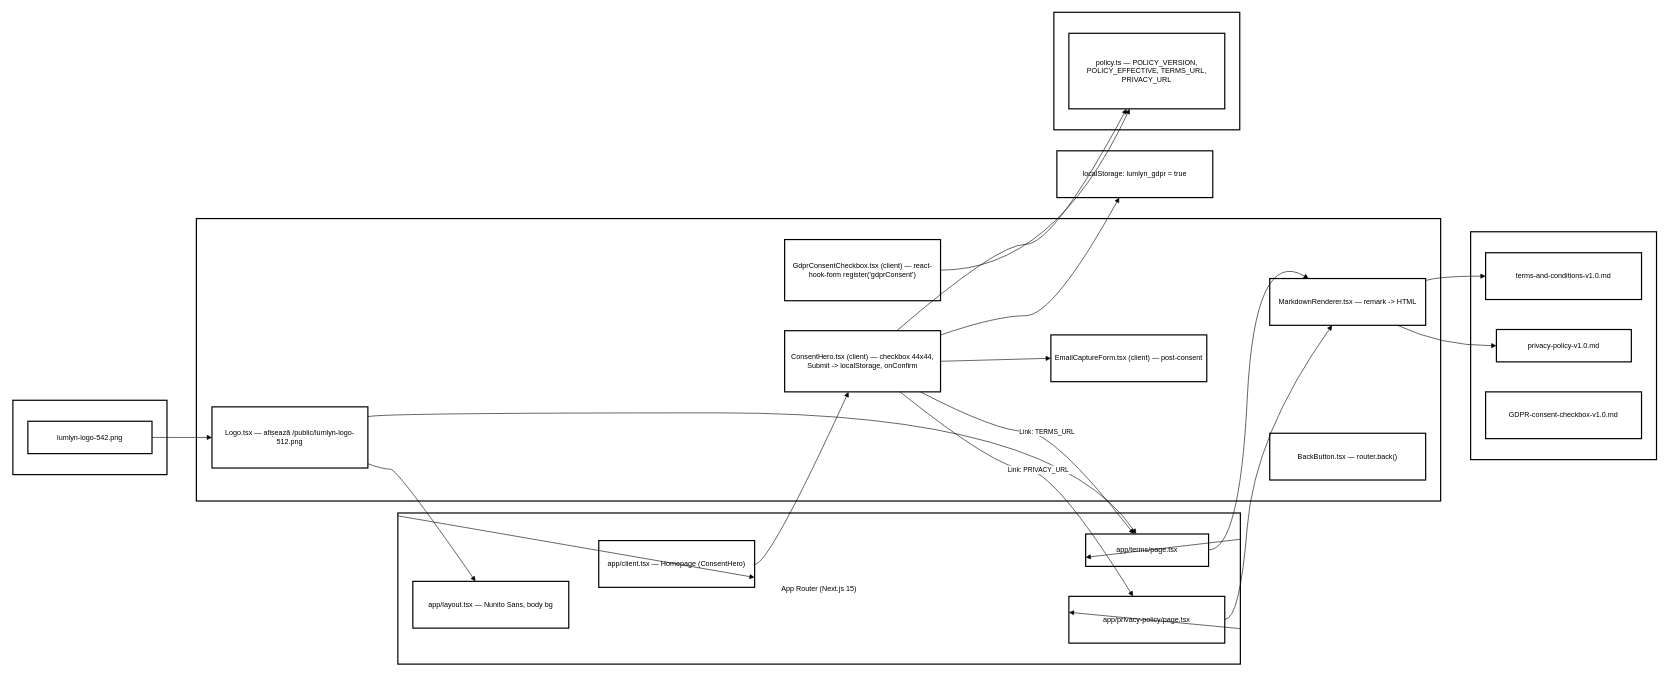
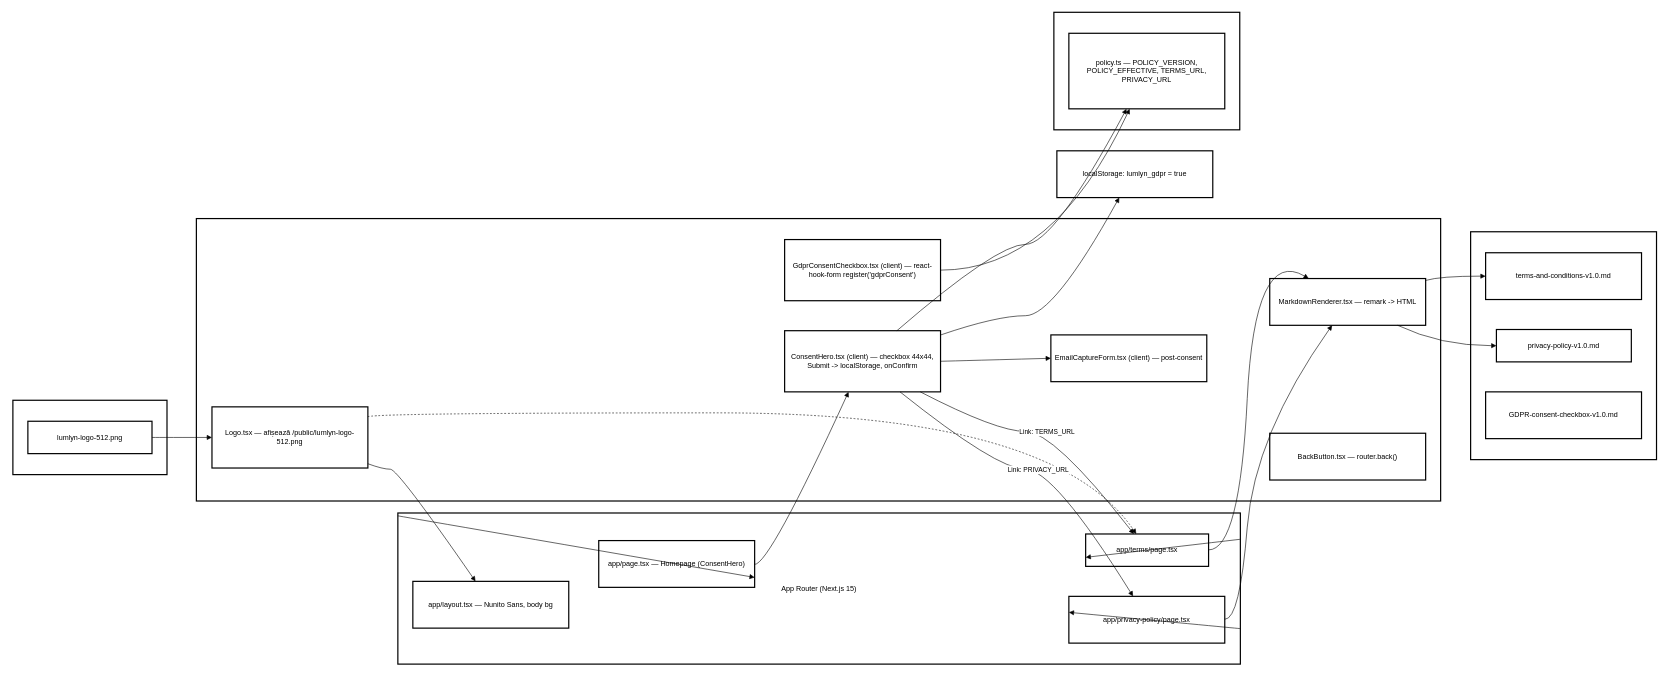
edge "Logo.tsx — afișează /public/lumlyn-logo-512.png" -> "app/terms/page.tsx": style solid -> dashed
node "lumlyn-logo-542.png": label "lumlyn-logo-542.png" -> "lumlyn-logo-512.png"
node "app/client.tsx — Homepage (ConsentHero)": label "app/client.tsx — Homepage (ConsentHero)" -> "app/page.tsx — Homepage (ConsentHero)"
